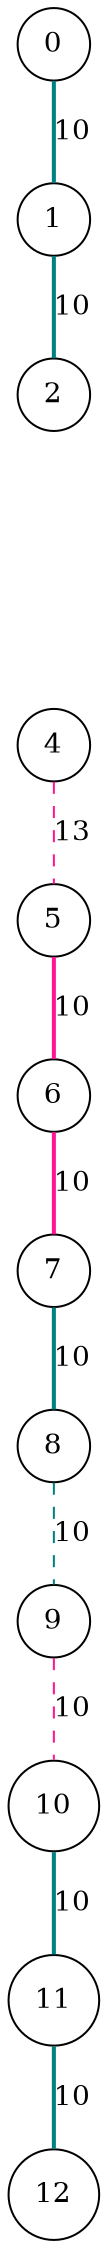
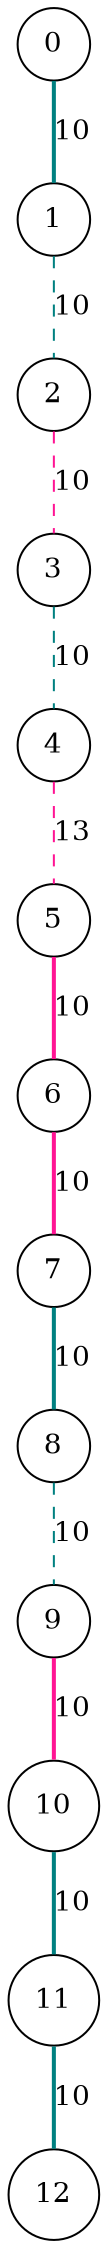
edge "1" -- "2": style bold -> dashed
node "3": added
edge "9" -- "10": style dashed -> bold
